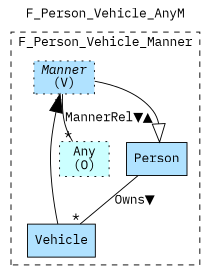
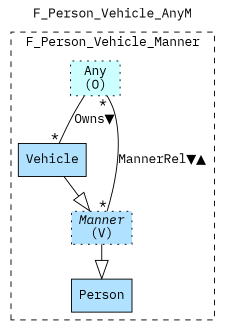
edge "Vehicle" -> "Manner": arrowhead normal -> onormal
edge "Person" -- "Vehicle": now "Any" -- "Vehicle"
